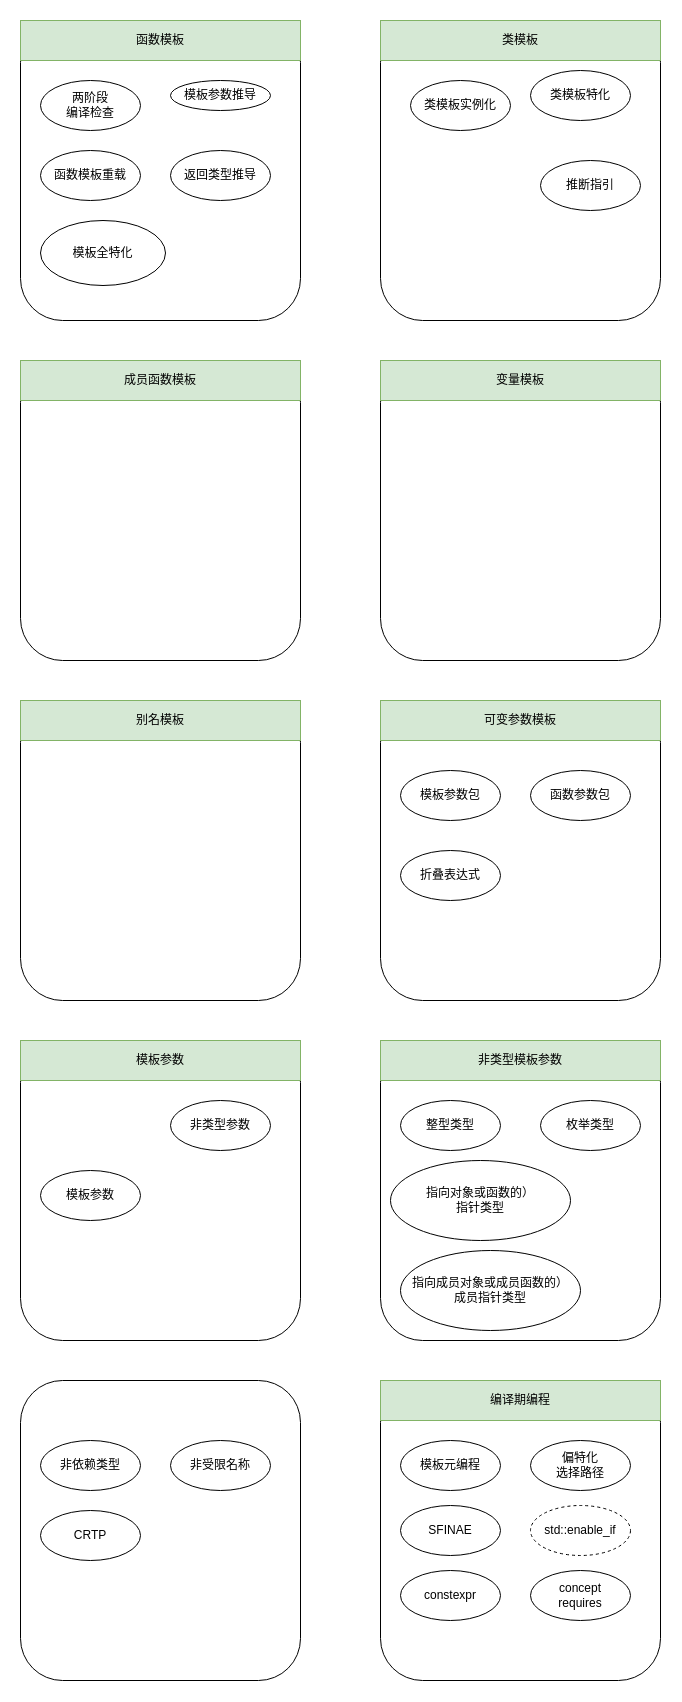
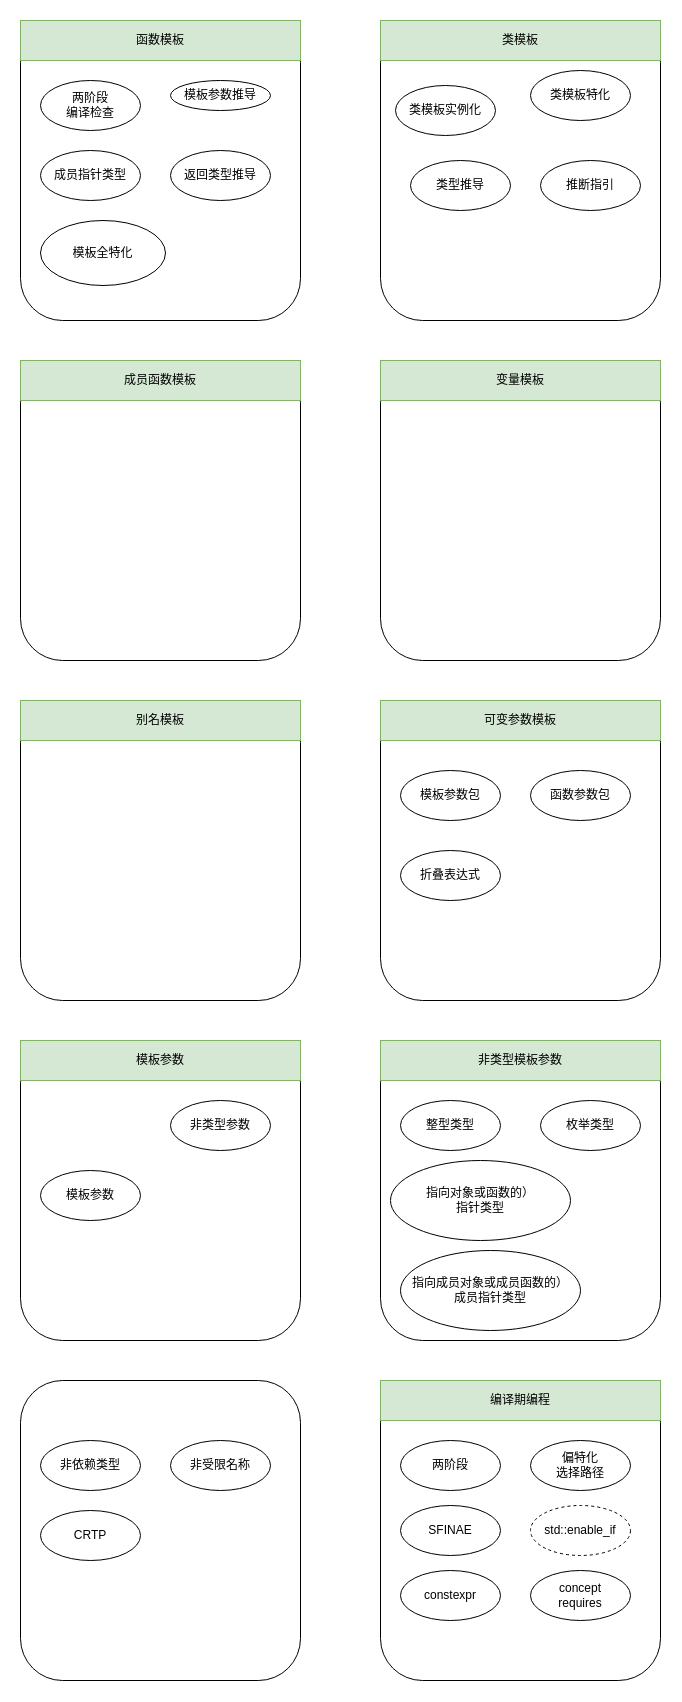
node "类模板实例化": moved (461, 106) -> (446, 111)
node "函数模板重载": label "函数模板重载" -> "成员指针类型"
node "类型推导": added
node "模板元编程": label "模板元编程" -> "两阶段"
